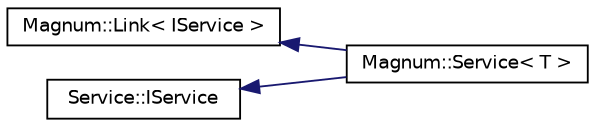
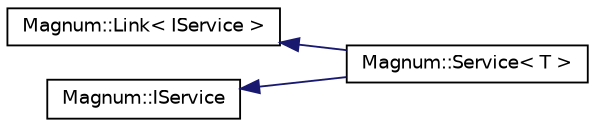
node "Service::IService": label "Service::IService" -> "Magnum::IService"
